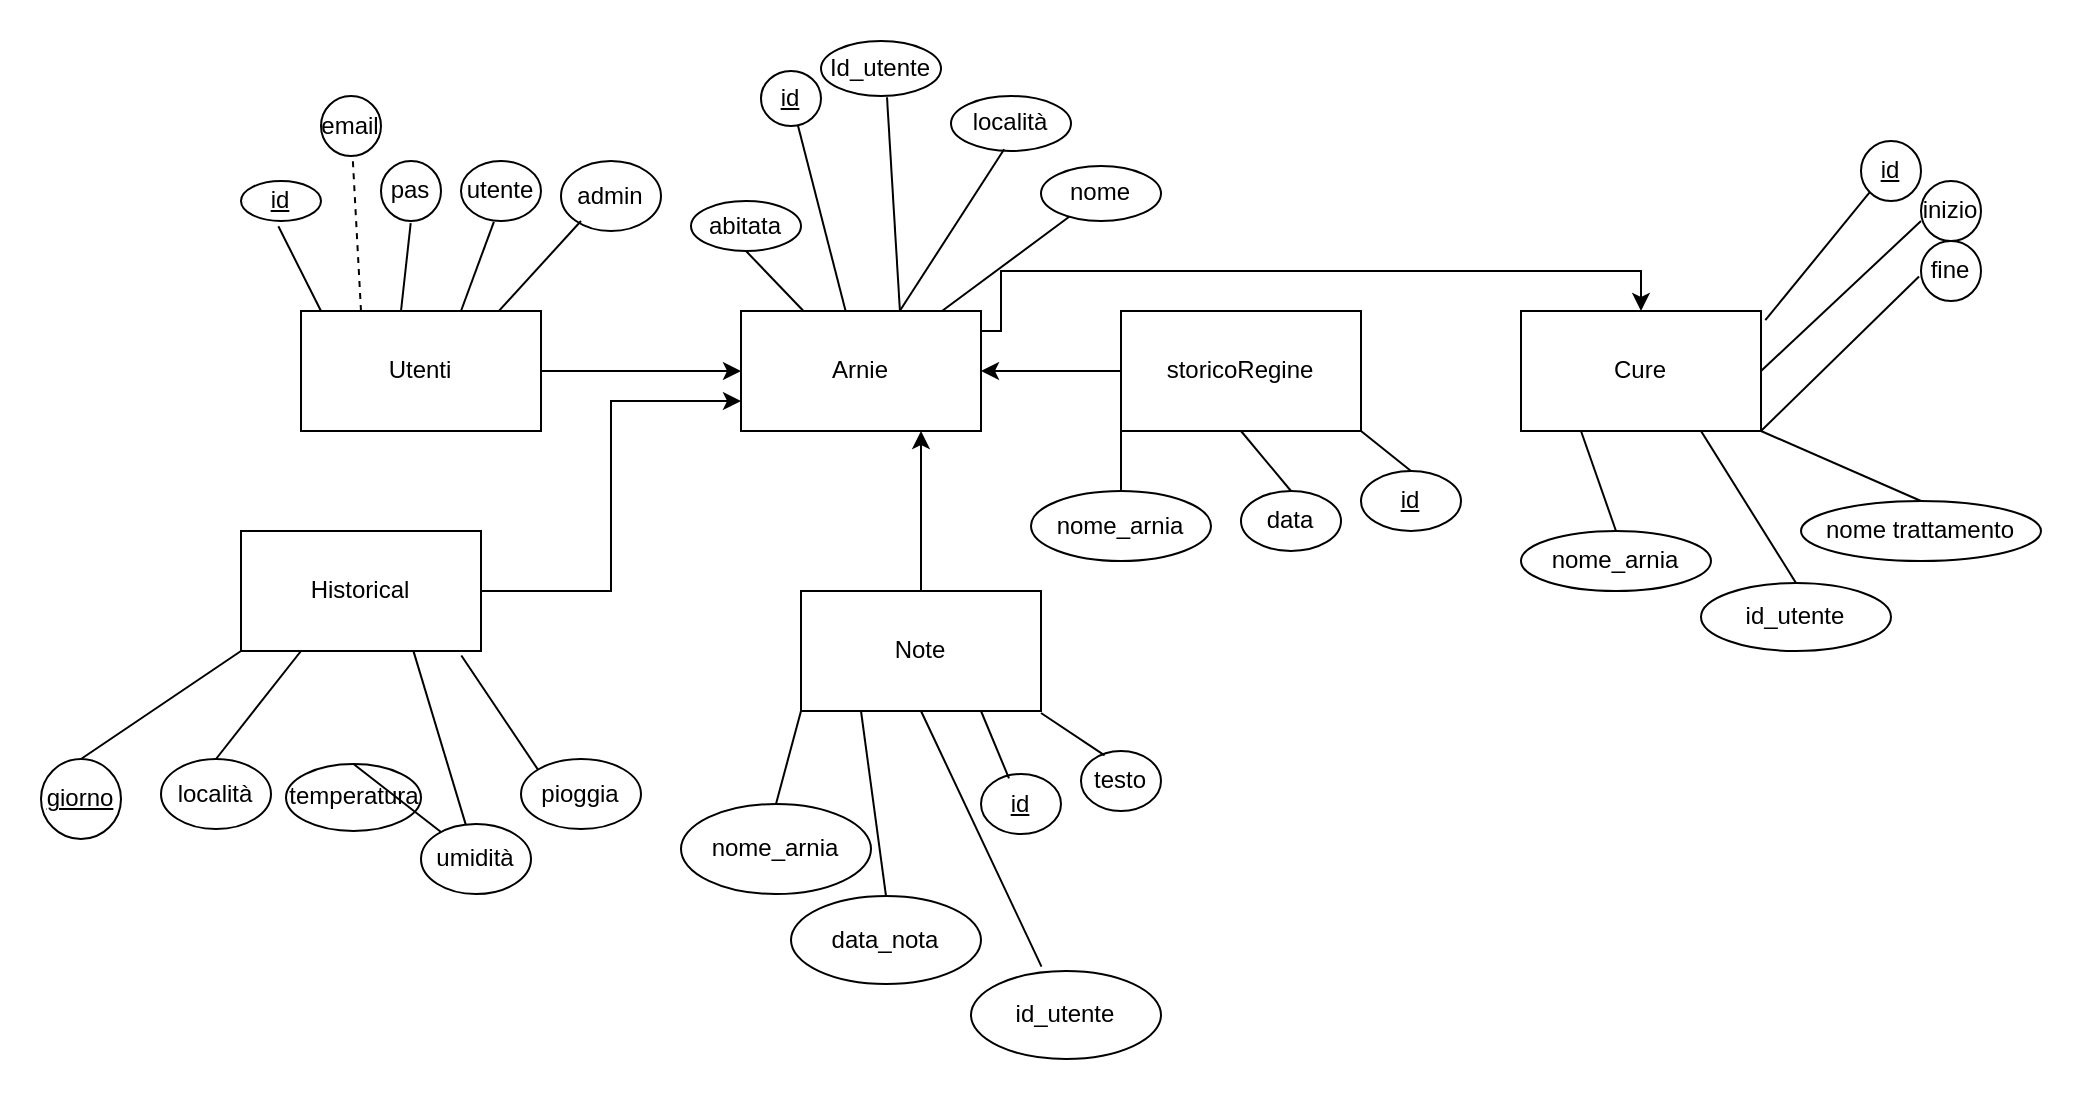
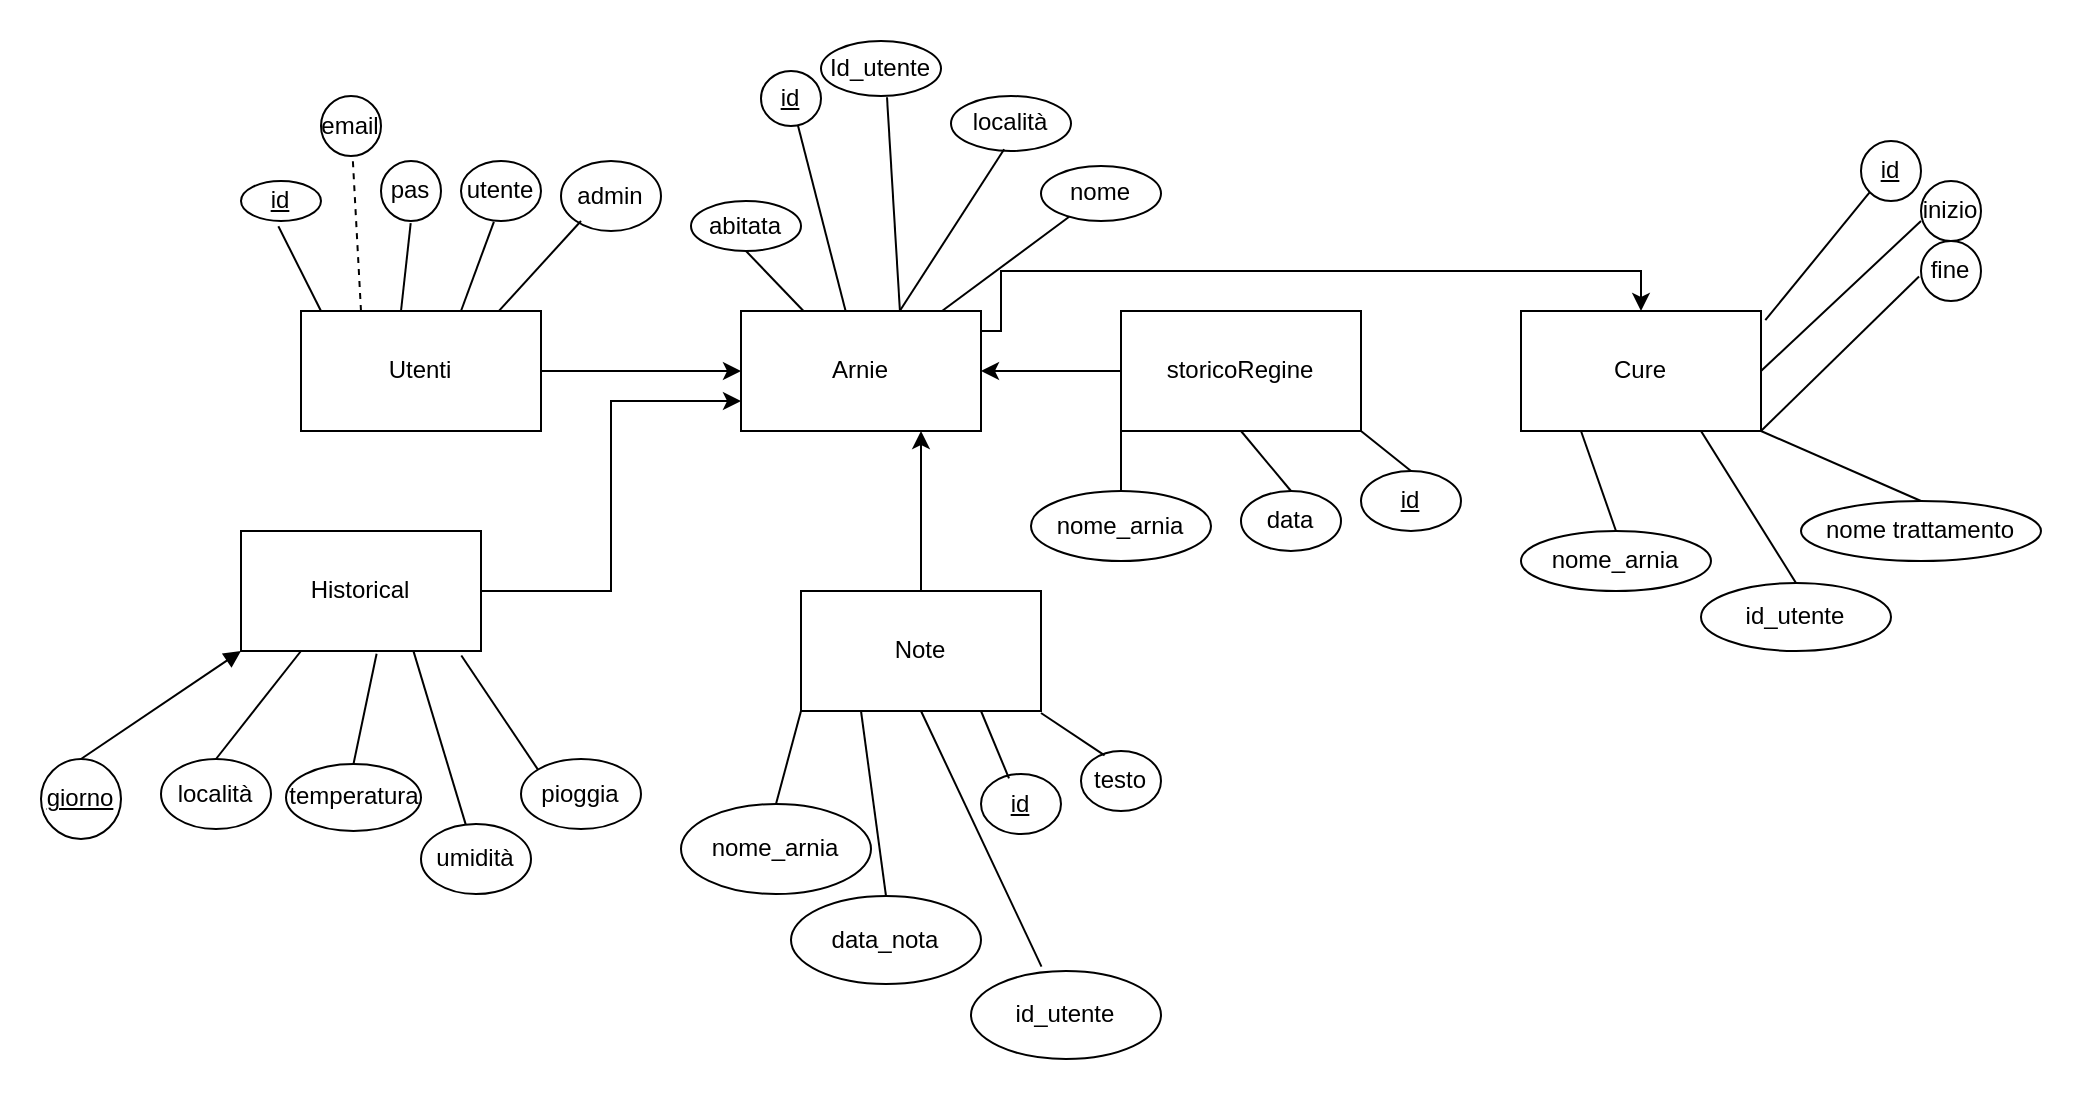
edge "Historical" -- "giorno": arrowhead none -> block
edge "temperatura" -- "umidità": now "temperatura" -- "Historical"
